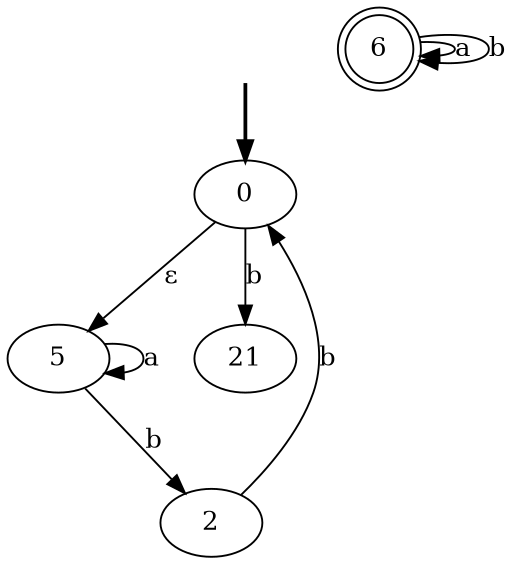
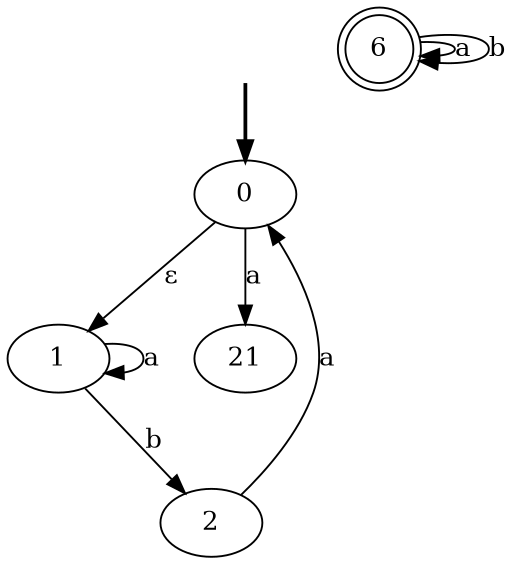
edge "0" -> "21": label "b" -> "a"
node "5": label "5" -> "1"
edge "2" -> "0": label "b" -> "a"
